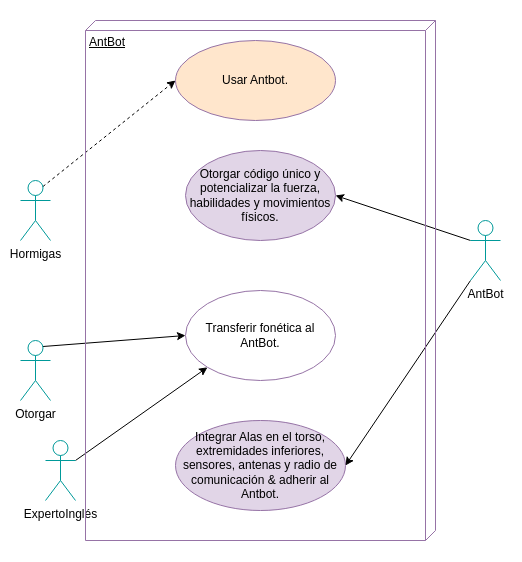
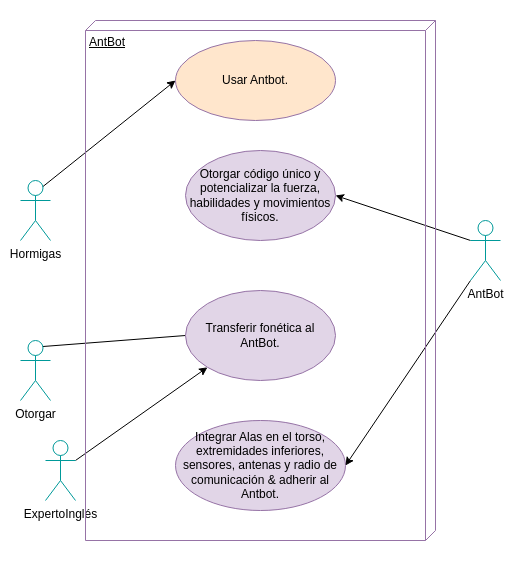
edge "Hormigas" -> "Usar Antbot.": style dashed -> solid
edge "Otorgar" -> "Transferir fonética al AntBot.": arrowhead classic -> none
node "Transferir fonética al AntBot.": fillcolor #ffffff -> #e1d5e7
